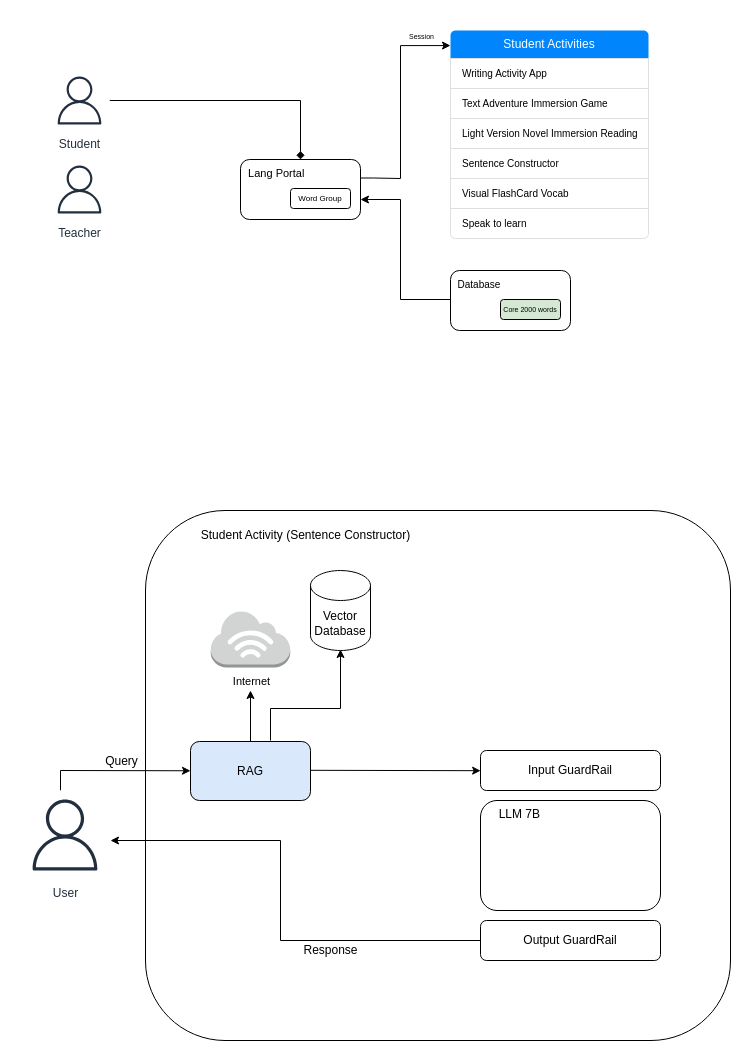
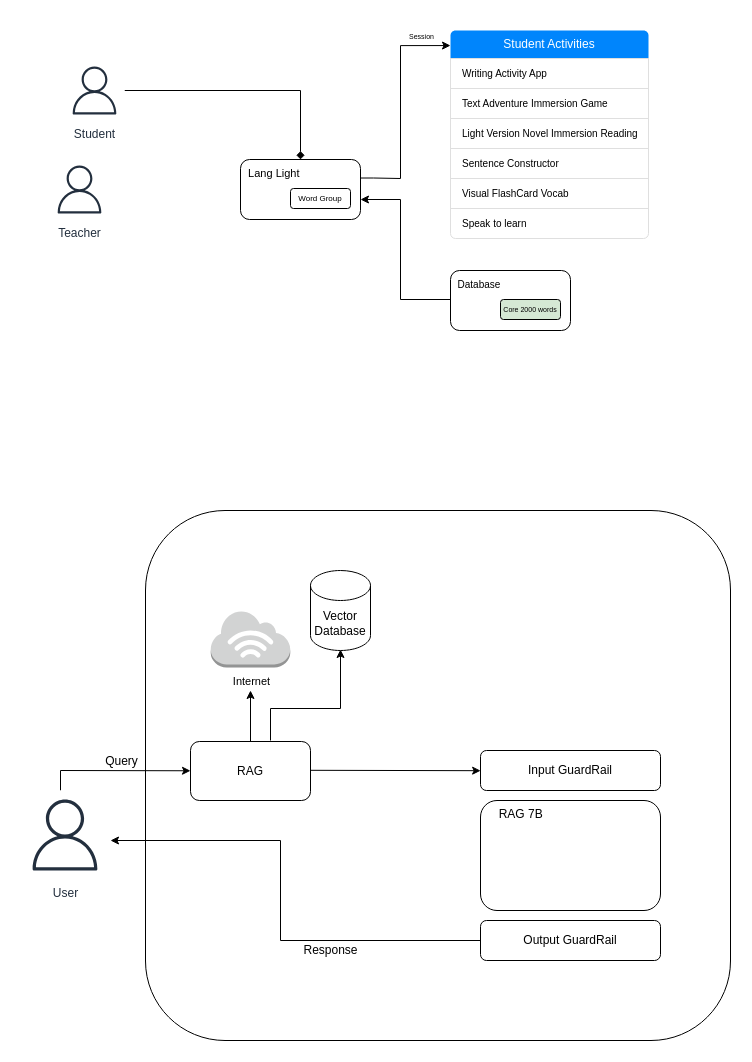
node "Student": moved (80, 101) -> (95, 91)
node "Lang Portal": label "Lang Portal" -> "Lang Light"
node "Student Activity (Sentence Constructor)": removed
node "RAG": fillcolor #dae8fc -> #ffffff
node "LLM 7B": label "LLM 7B" -> "RAG 7B"
